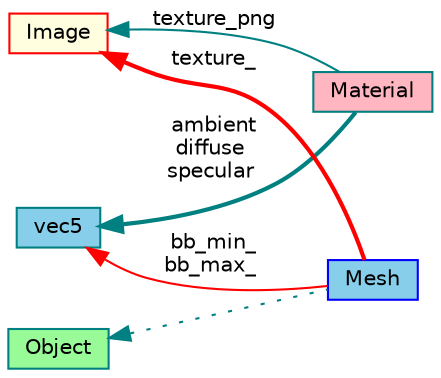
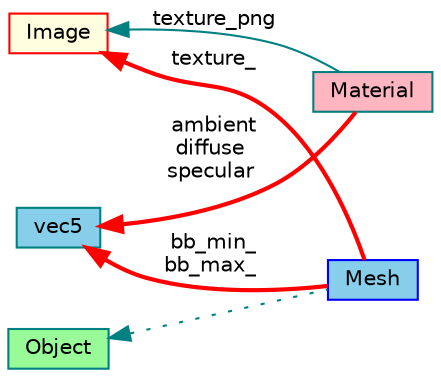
edge "Material" -> "vec5": color teal -> red
edge "Mesh" -> "vec5": style solid -> bold
